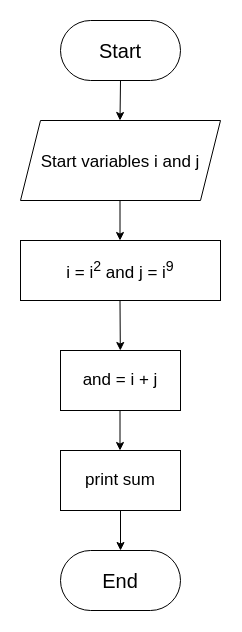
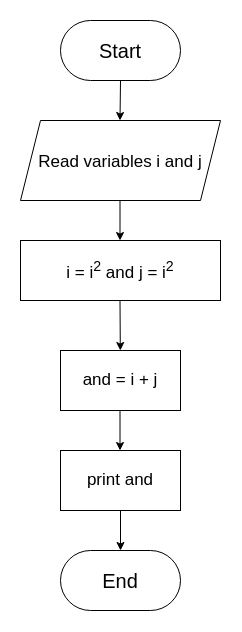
node "Start variables i and j": label "Start variables i and j" -> "Read variables i and j"
node "i = i2 and j = i9": label "i = i2 and j = i9" -> "i = i2 and j = i2"
node "print sum": label "print sum" -> "print and"
